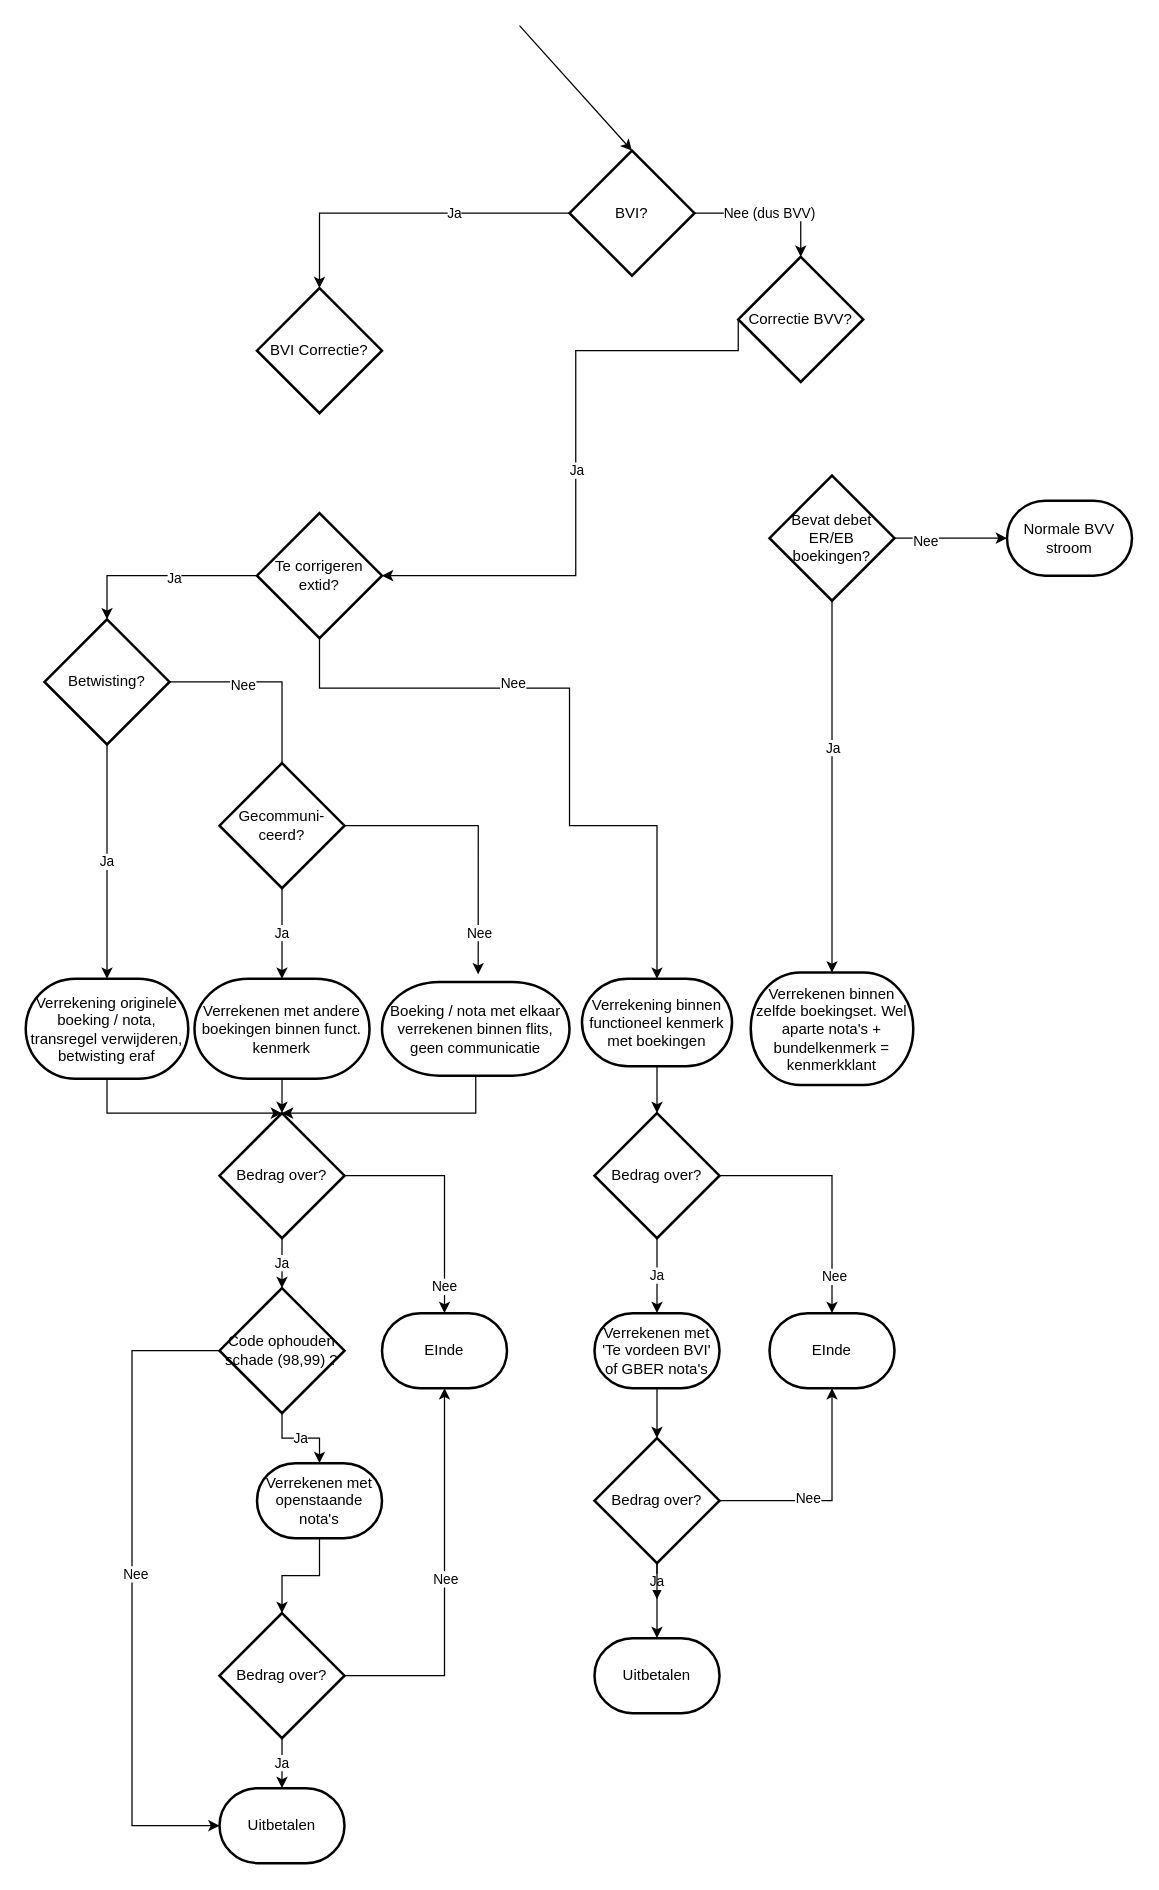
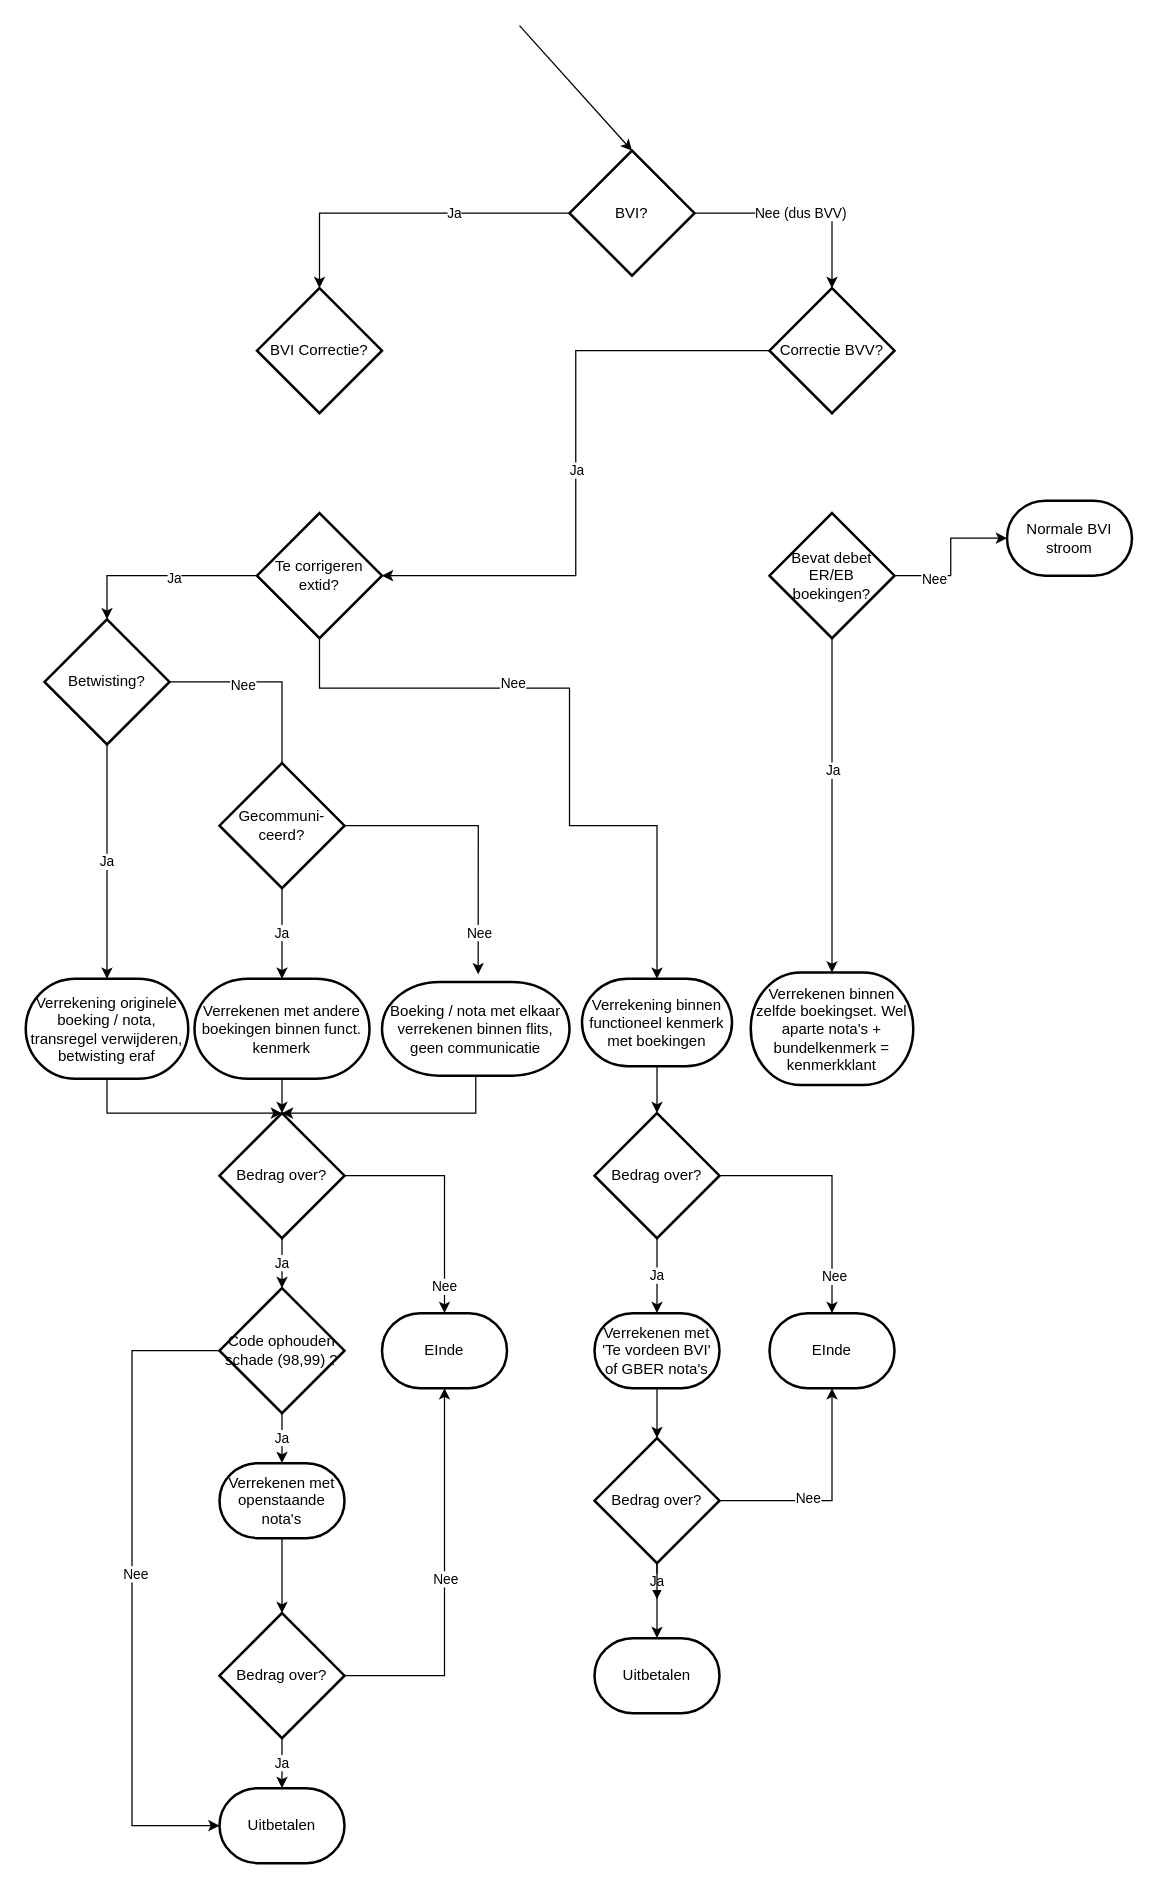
node "Correctie BVV?": moved (801, 319) -> (832, 351)
node "Bevat debet ER/EB boekingen?": moved (832, 538) -> (832, 576)
node "Normale BVV stroom": label "Normale BVV stroom" -> "Normale BVI stroom"
node "Verrekenen met openstaande nota's": moved (319, 1501) -> (282, 1501)
